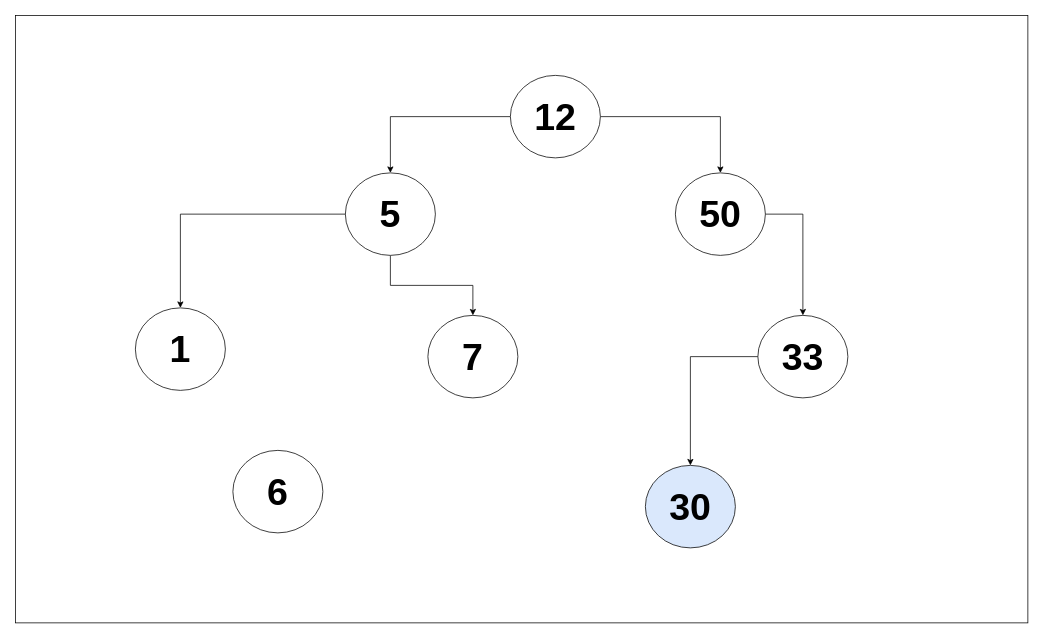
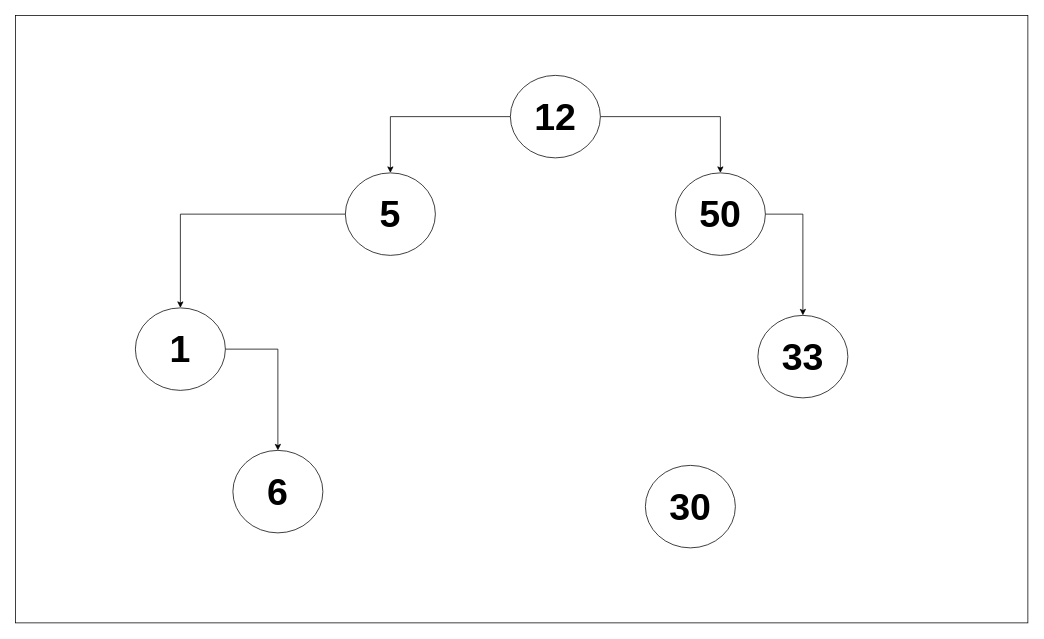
edge "5" -> "7": removed
edge "1" -> "6": added
node "7": removed
edge "33" -> "30": removed
node "30": fillcolor #dae8fc -> #ffffff
